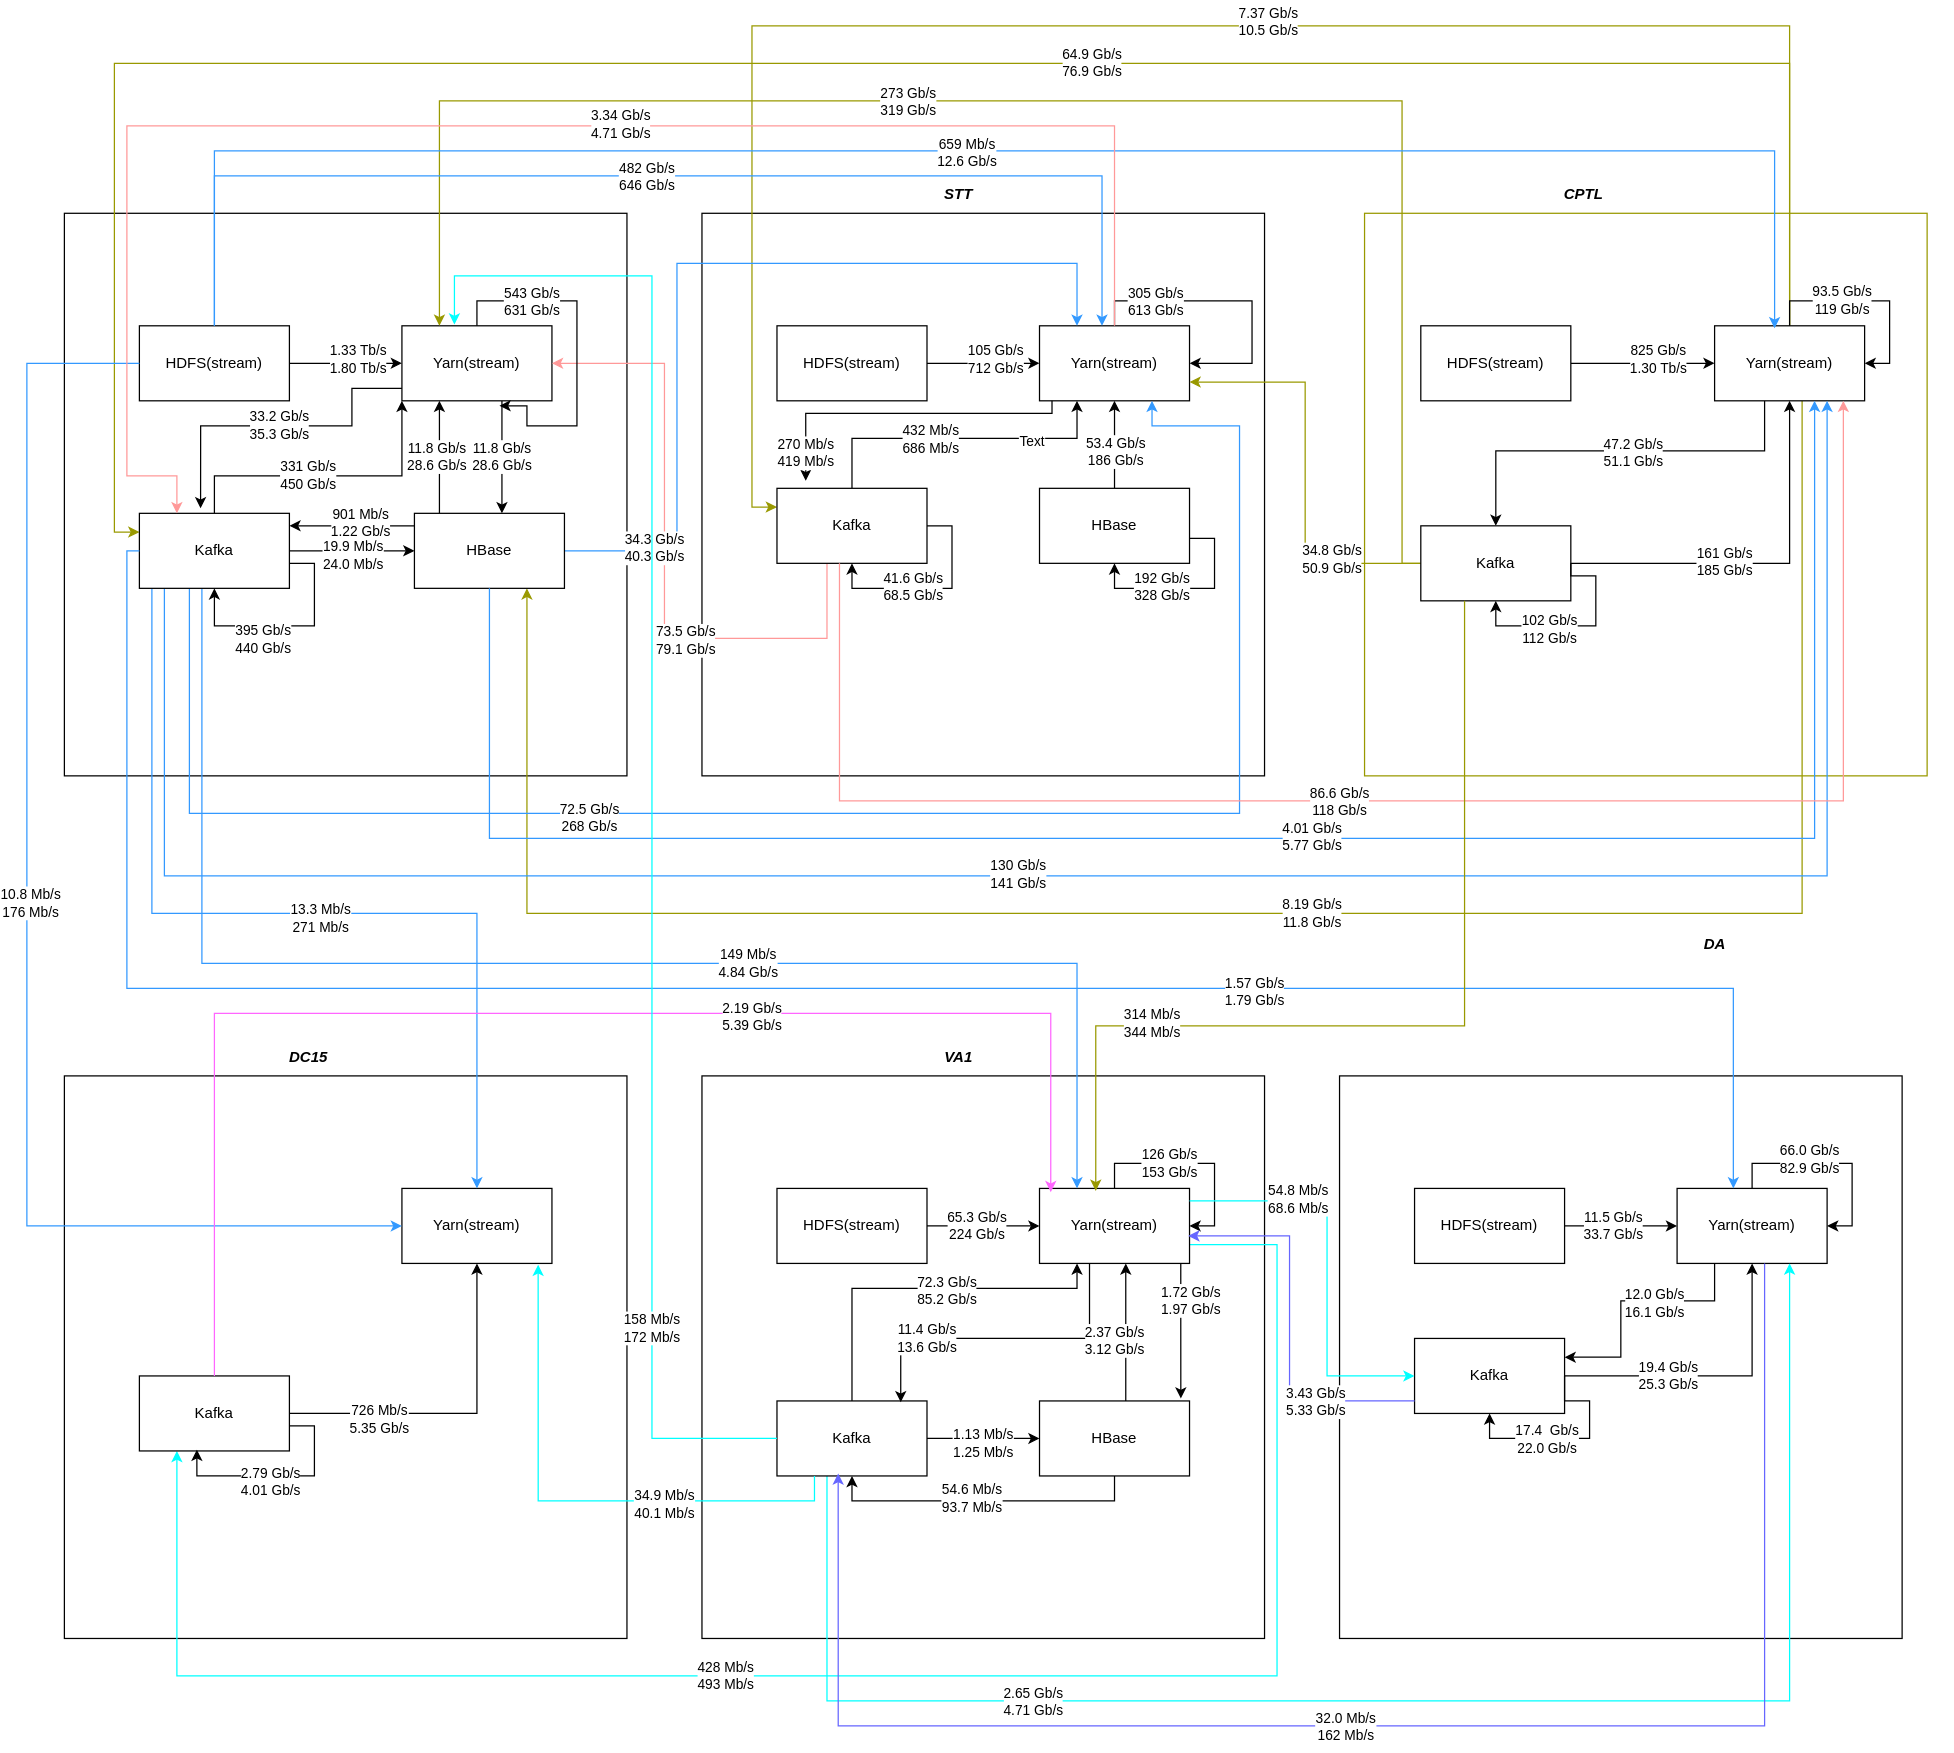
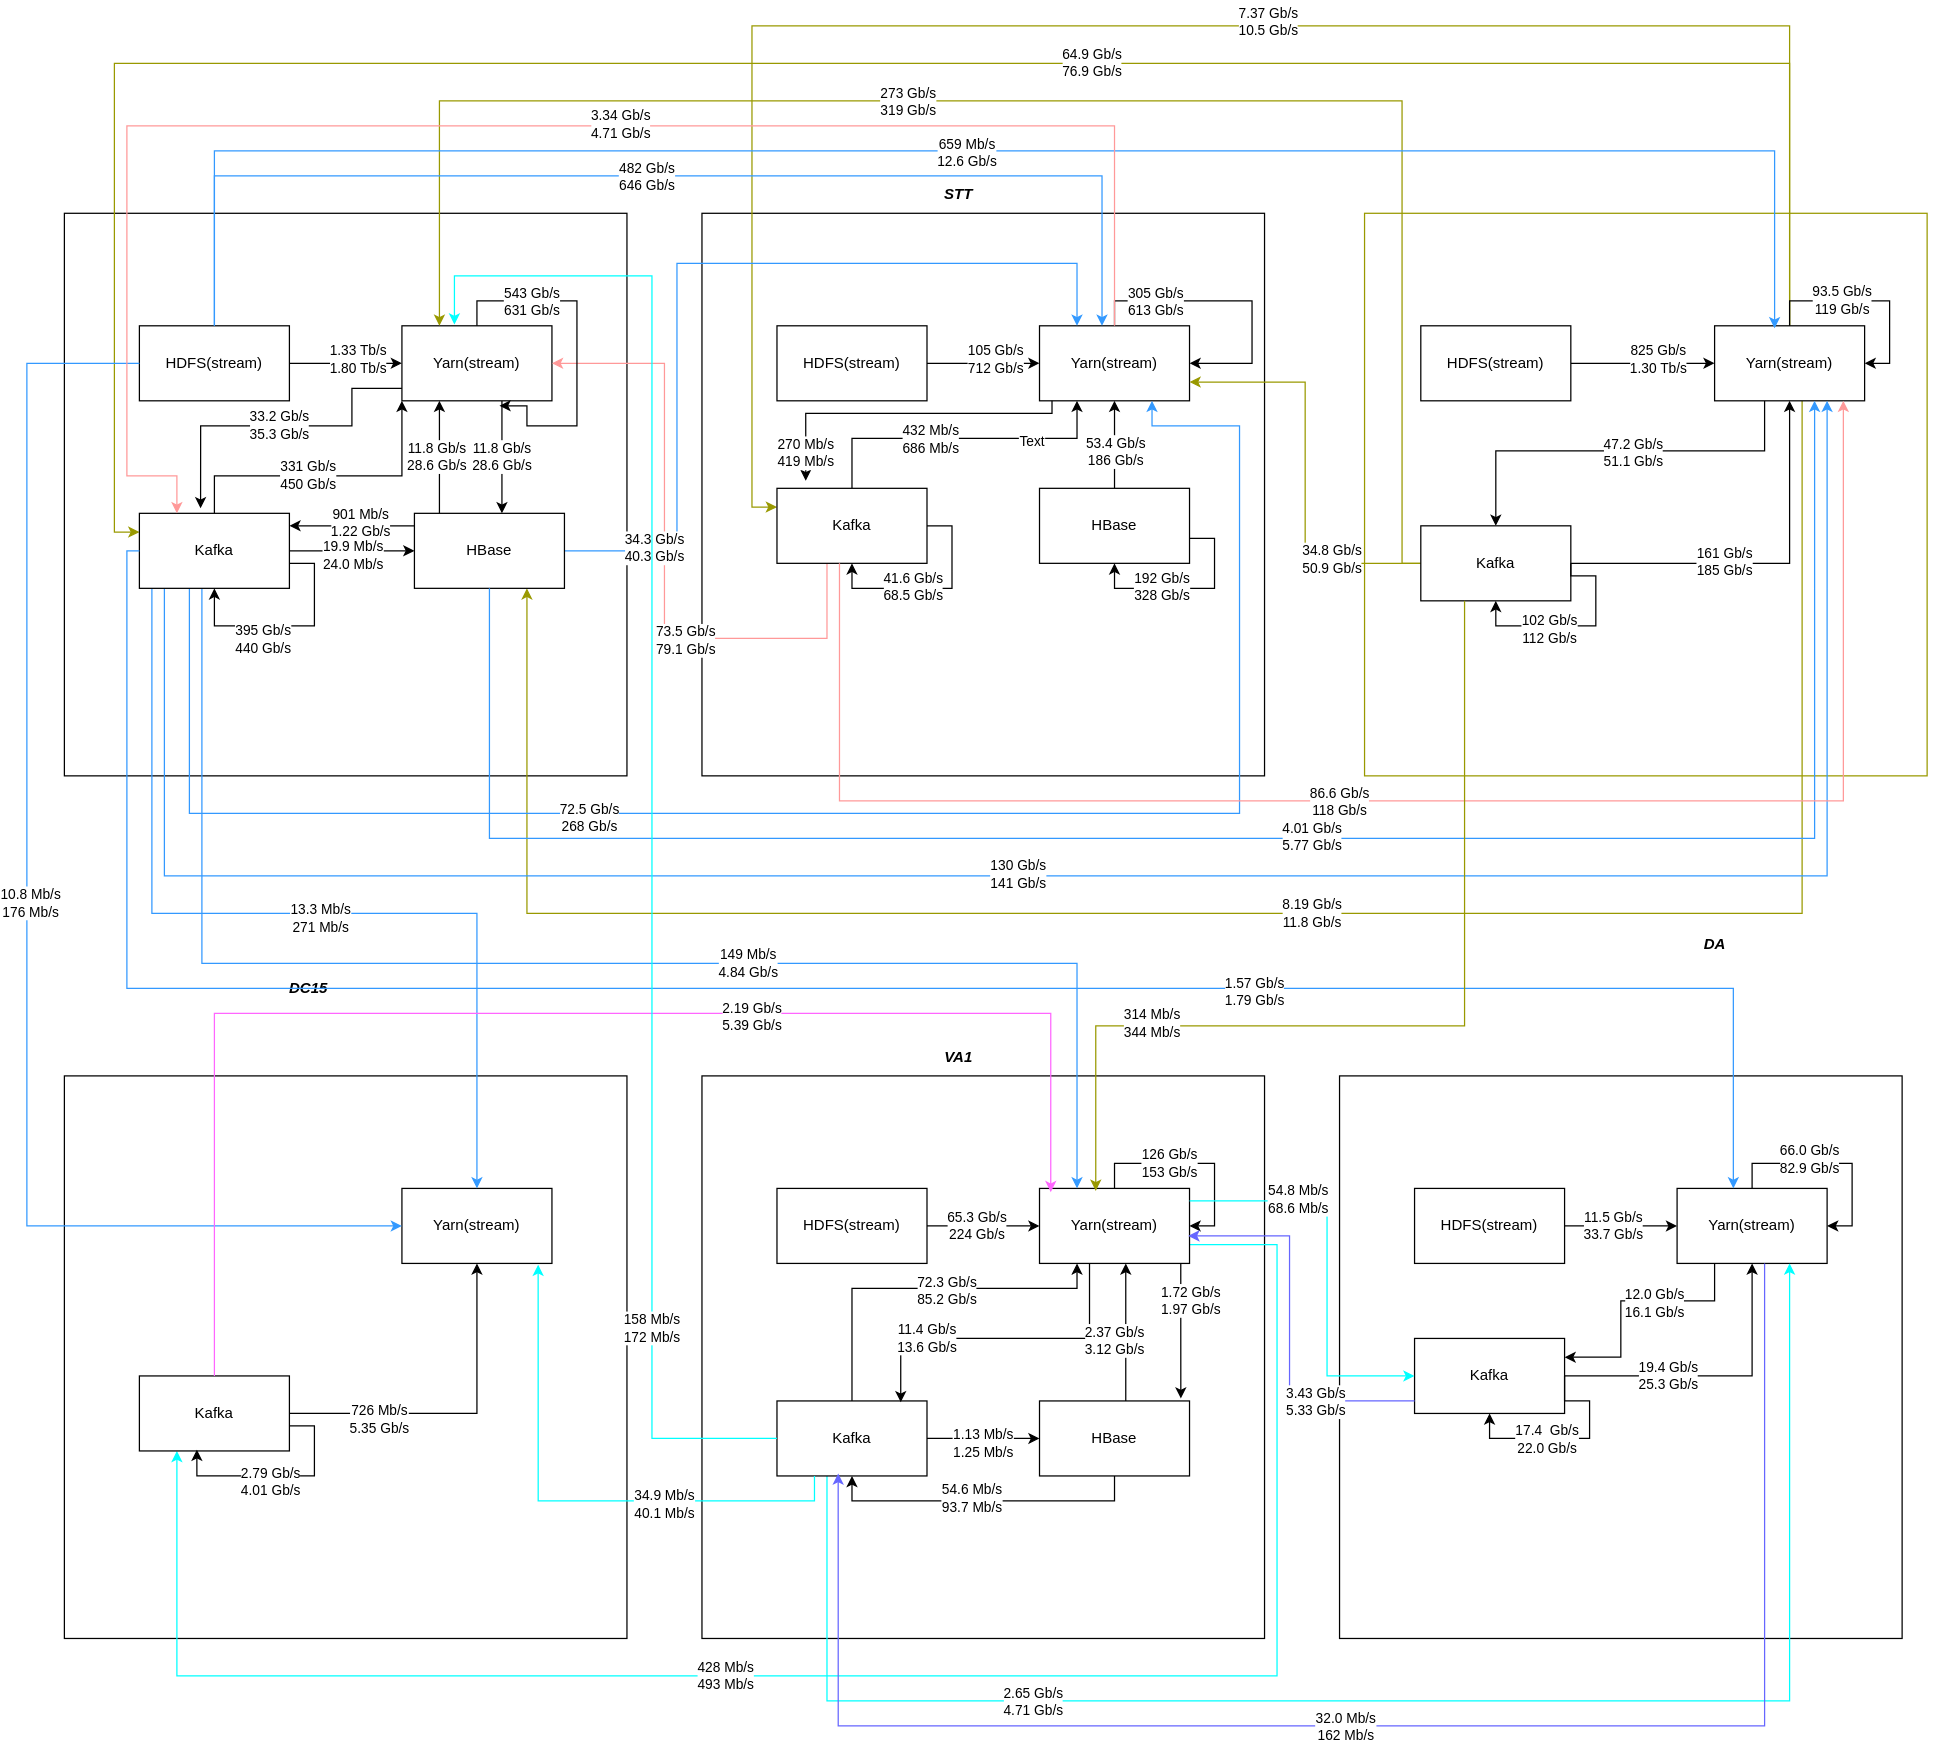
node "CPTL": removed
node "DC15": moved (308, 1057) -> (308, 988)
